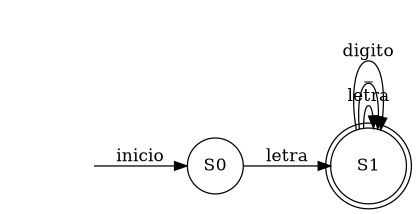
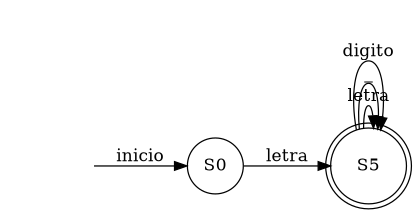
node "S1": label "S1" -> "S5"
